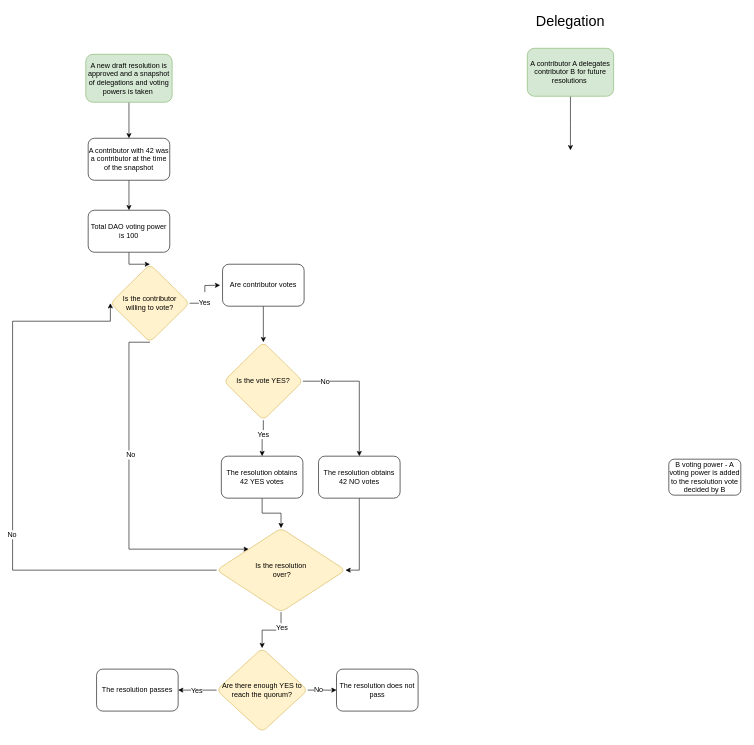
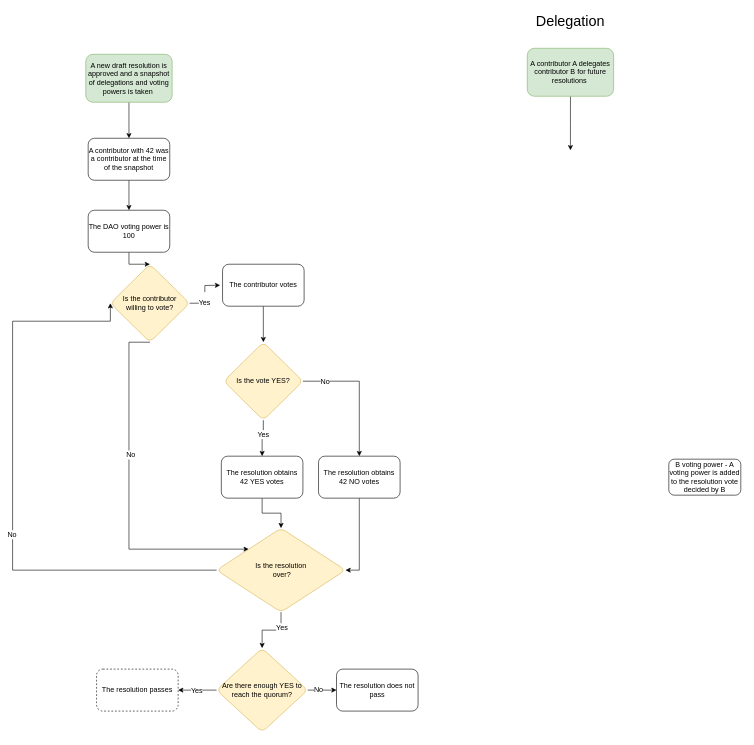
node "Total DAO voting power is 100": label "Total DAO voting power is 100" -> "The DAO voting power is 100"
node "Are contributor votes": label "Are contributor votes" -> "The contributor votes"
node "The resolution passes": style solid -> dashed
